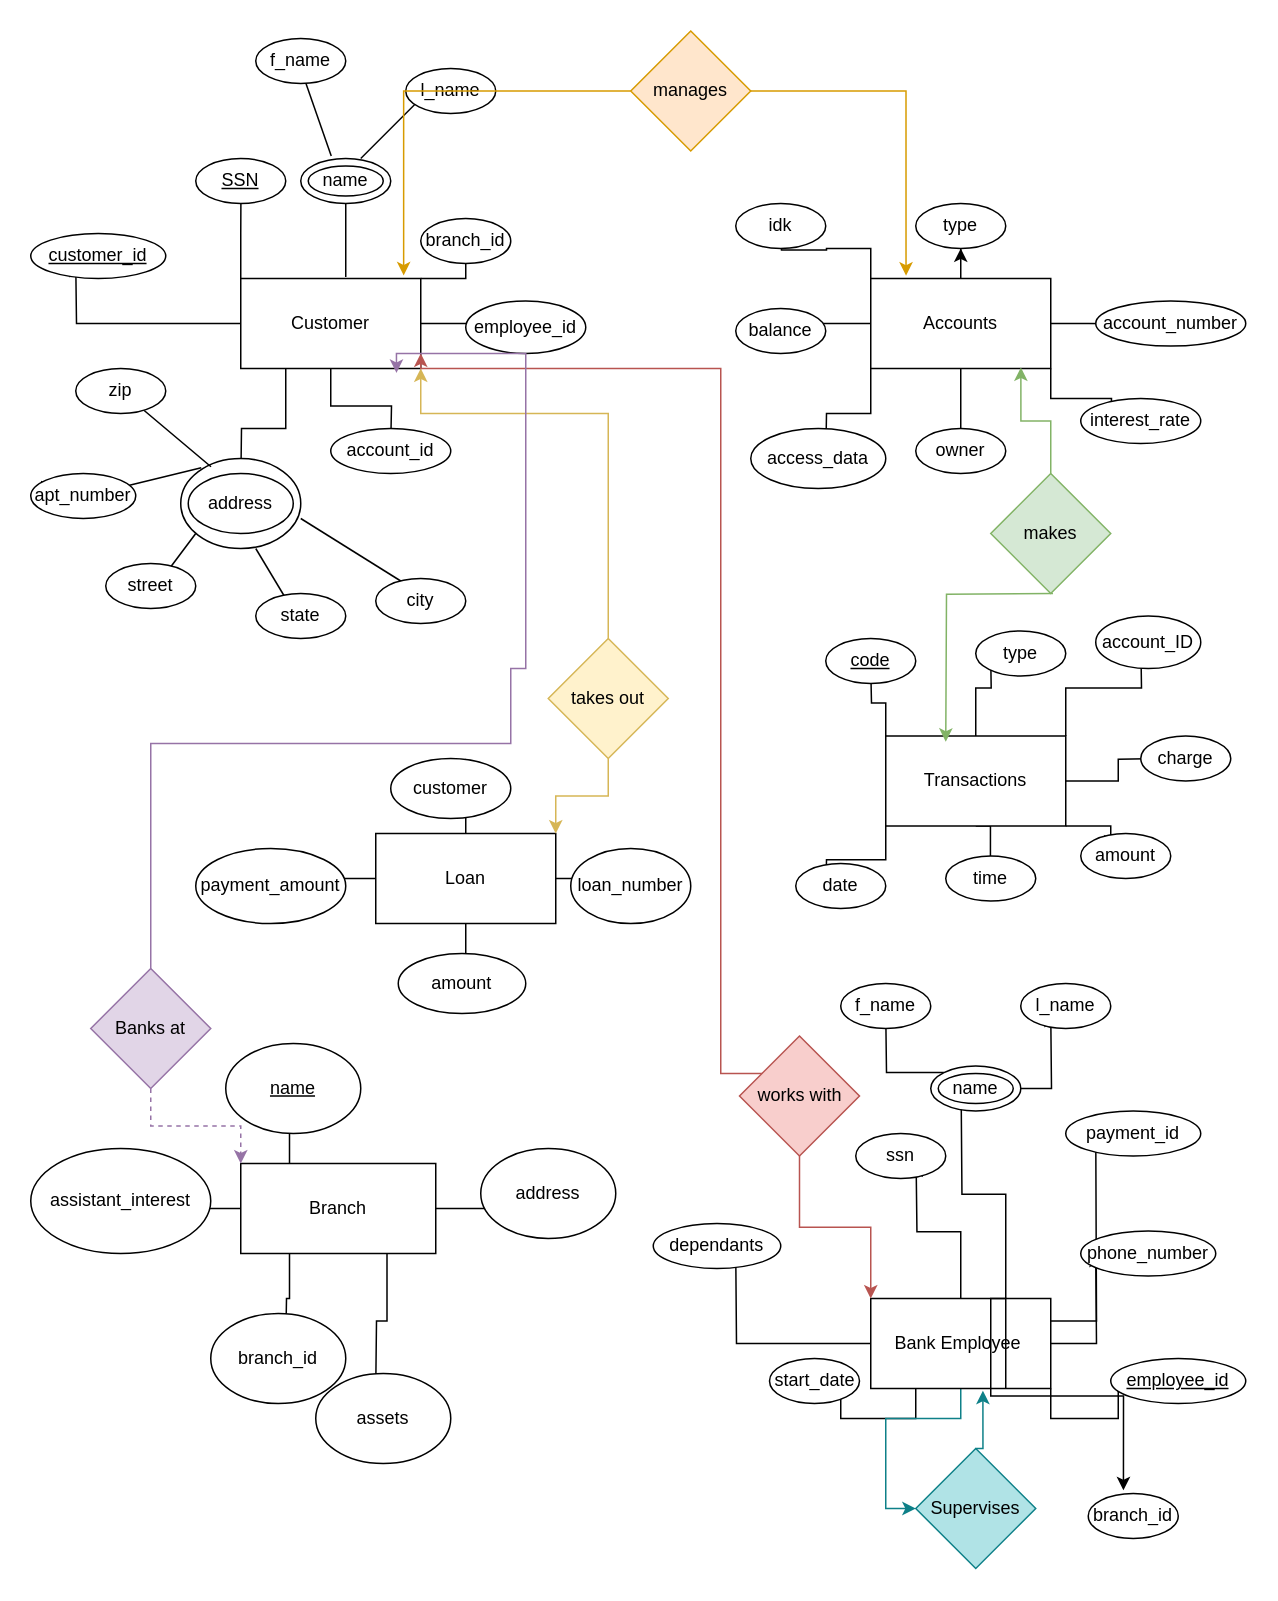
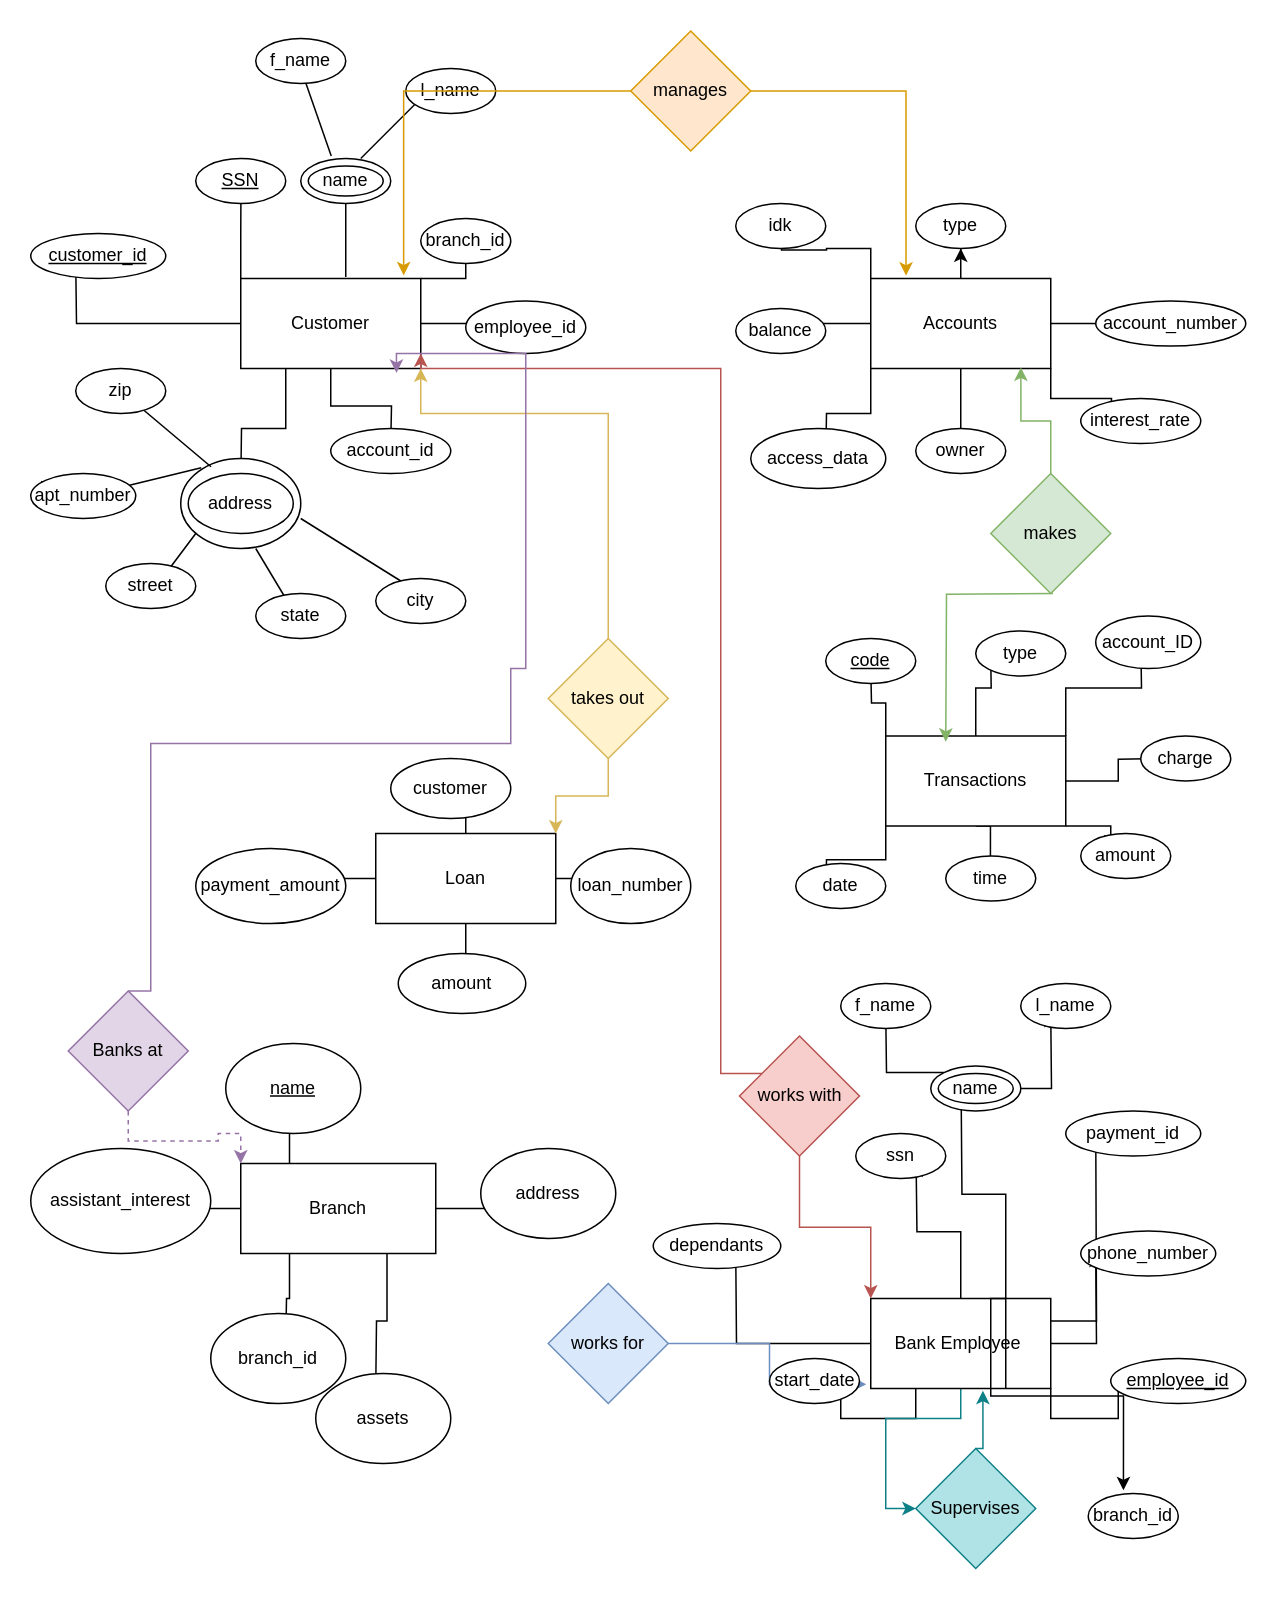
node "Banks at": moved (151, 1028) -> (128, 1051)
node "works for": added
edge "works for" -> "Bank Employee": added
